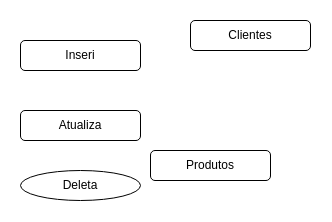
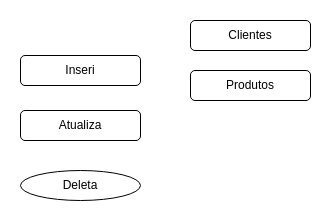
node "Inseri": moved (81, 56) -> (81, 71)
node "Produtos": moved (211, 166) -> (251, 86)
